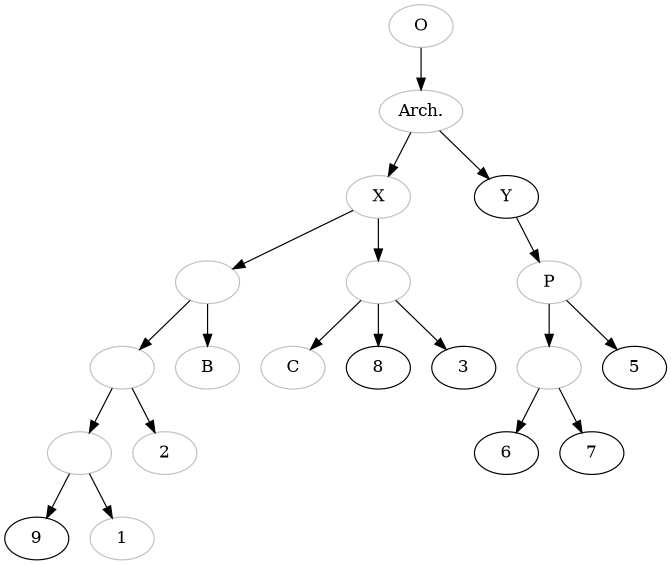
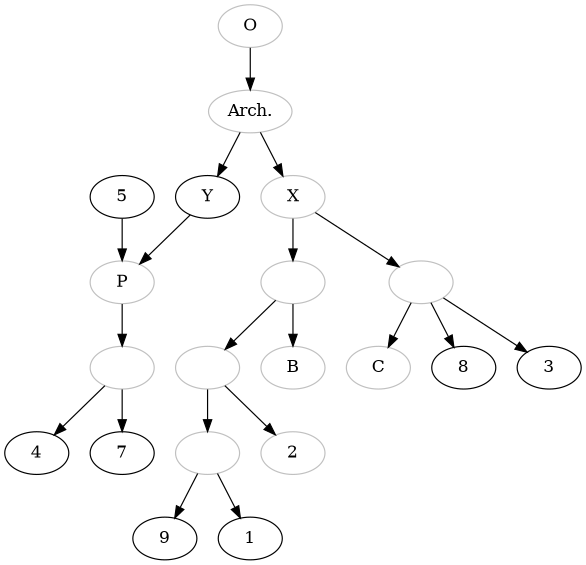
edge "P" -> "5": reversed
node "6": label "6" -> "4"
node "1": color grey -> black
